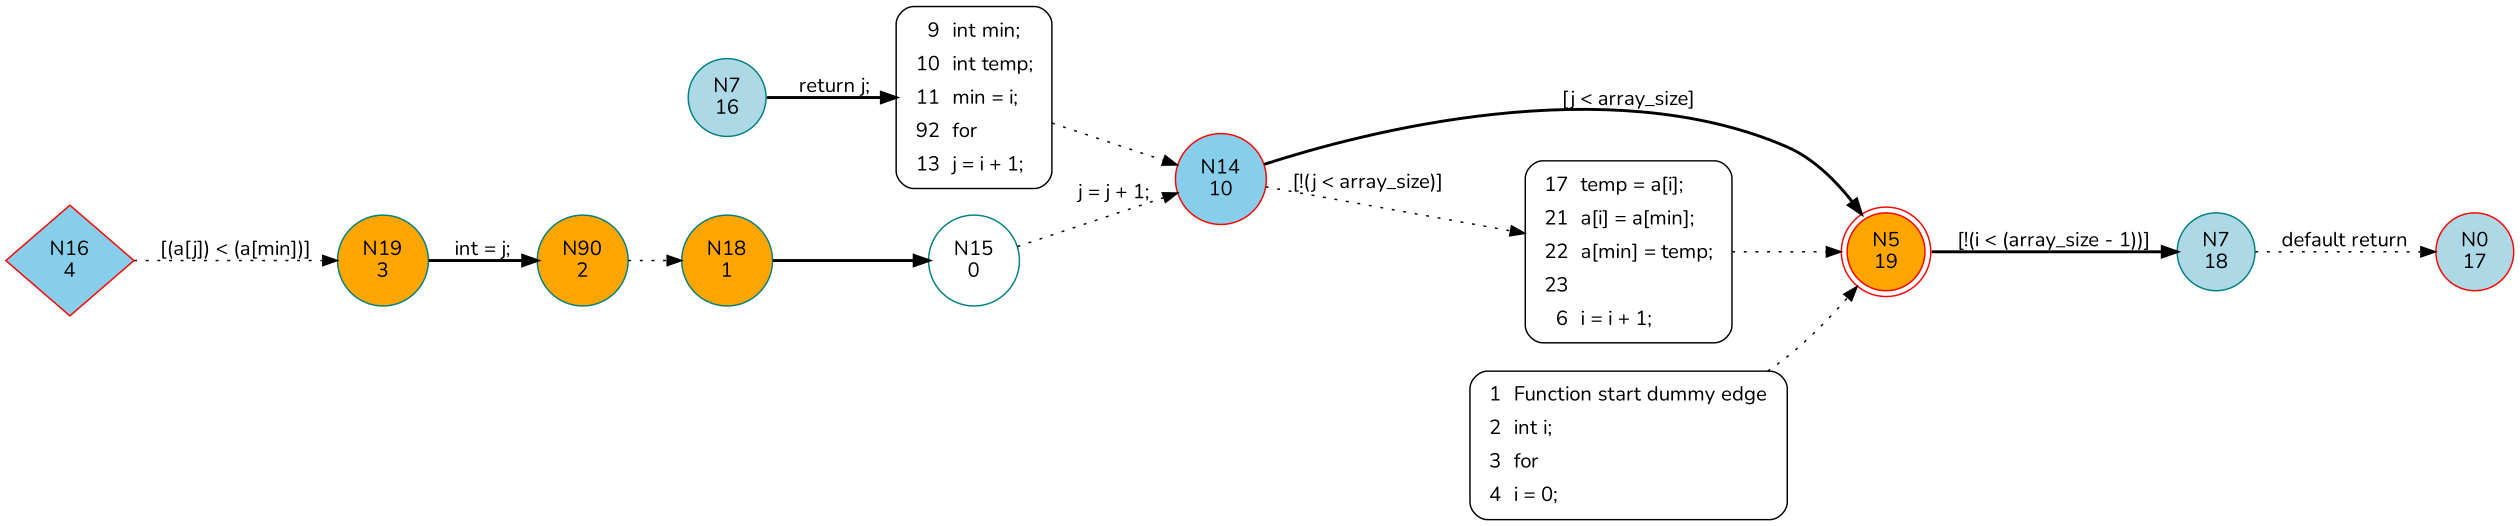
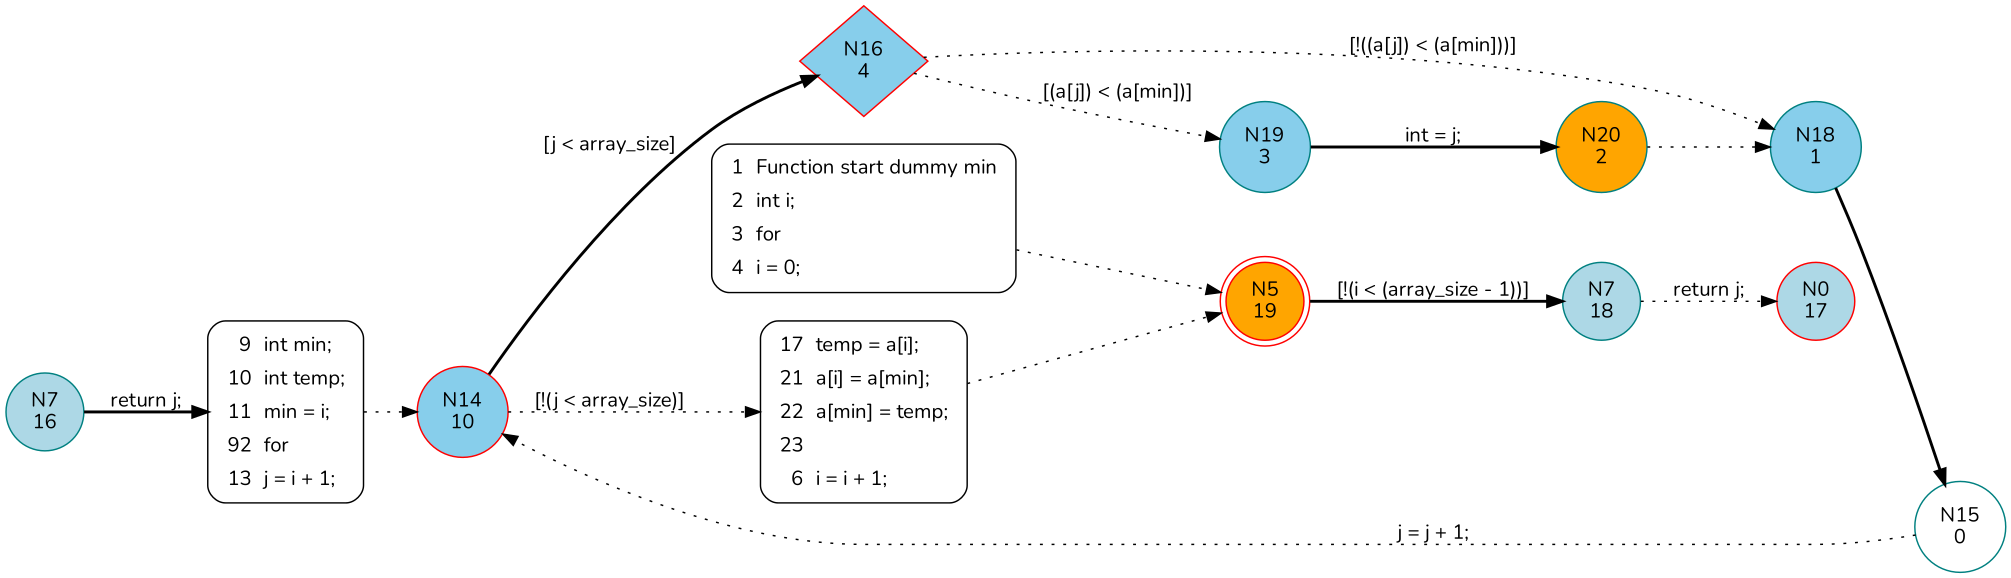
edge "N16 4" -> "N18 1": added, label "[!((a[j]) < (a[min]))]"
edge "N14 10" -> "N5 19": now "N14 10" -> "N16 4"
edge "N7 18" -> "N0 17": label "default return" -> "return j;"
node "N19 3": fillcolor orange -> skyblue
node "N90 2": label "N90 2" -> "N20 2"
node "N18 1": fillcolor orange -> skyblue
node "1": text "Function start dummy edge" -> "Function start dummy min"
